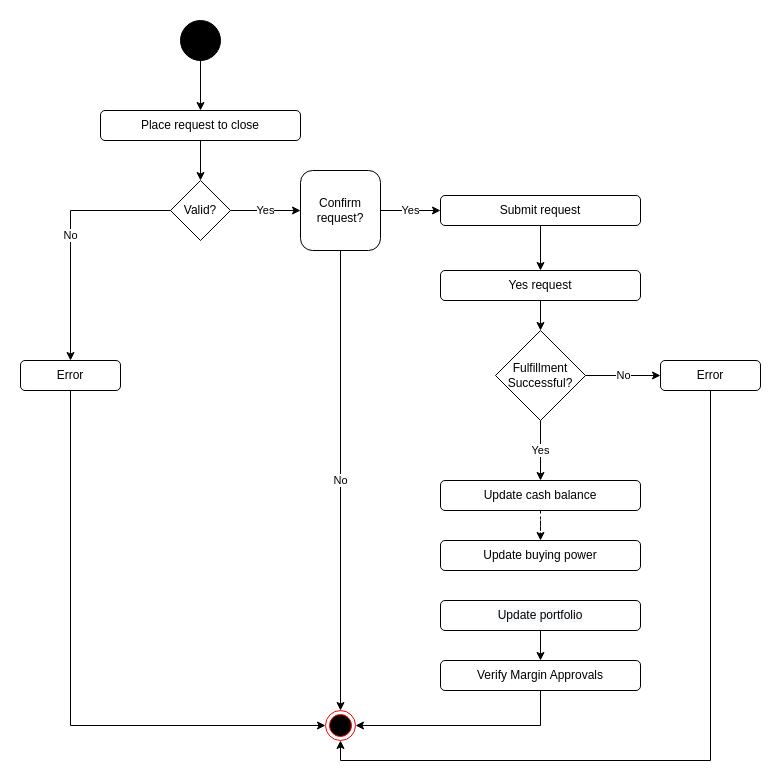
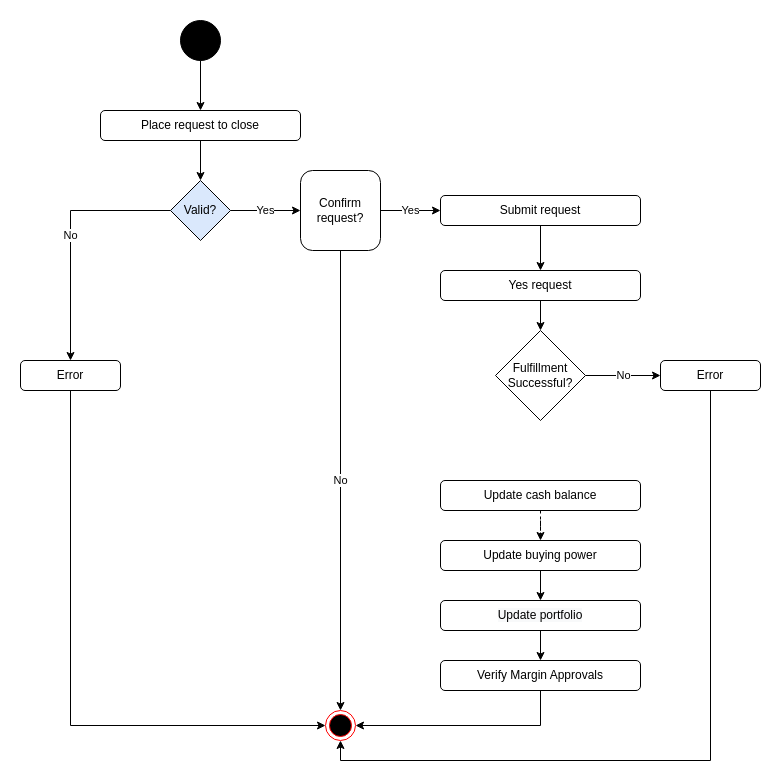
node "Valid?": fillcolor #ffffff -> #dae8fc
edge "Fulfillment Successful?" -> "Update cash balance": removed, label "Yes"
edge "Update buying power" -> "Update portfolio": added
